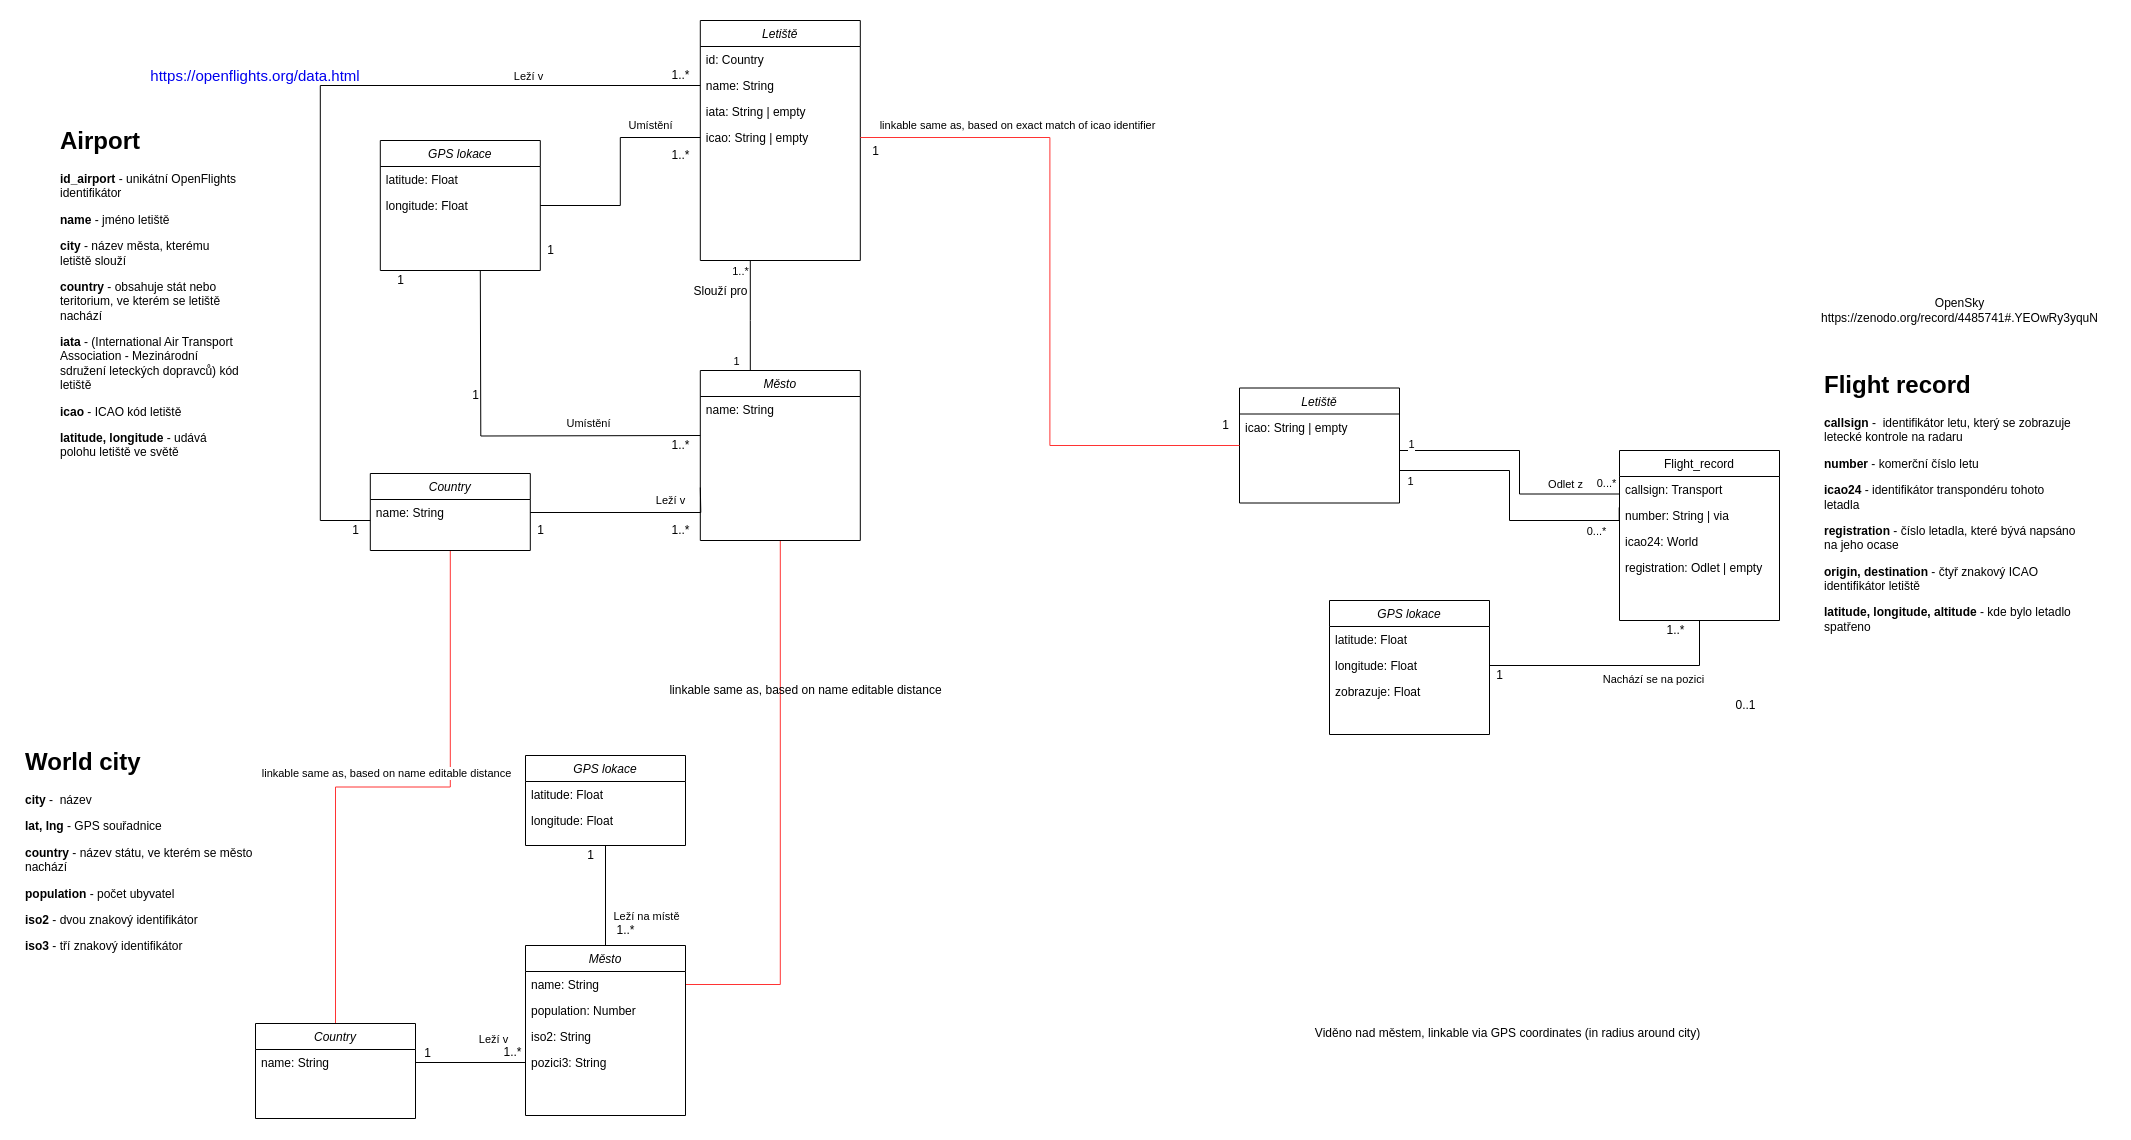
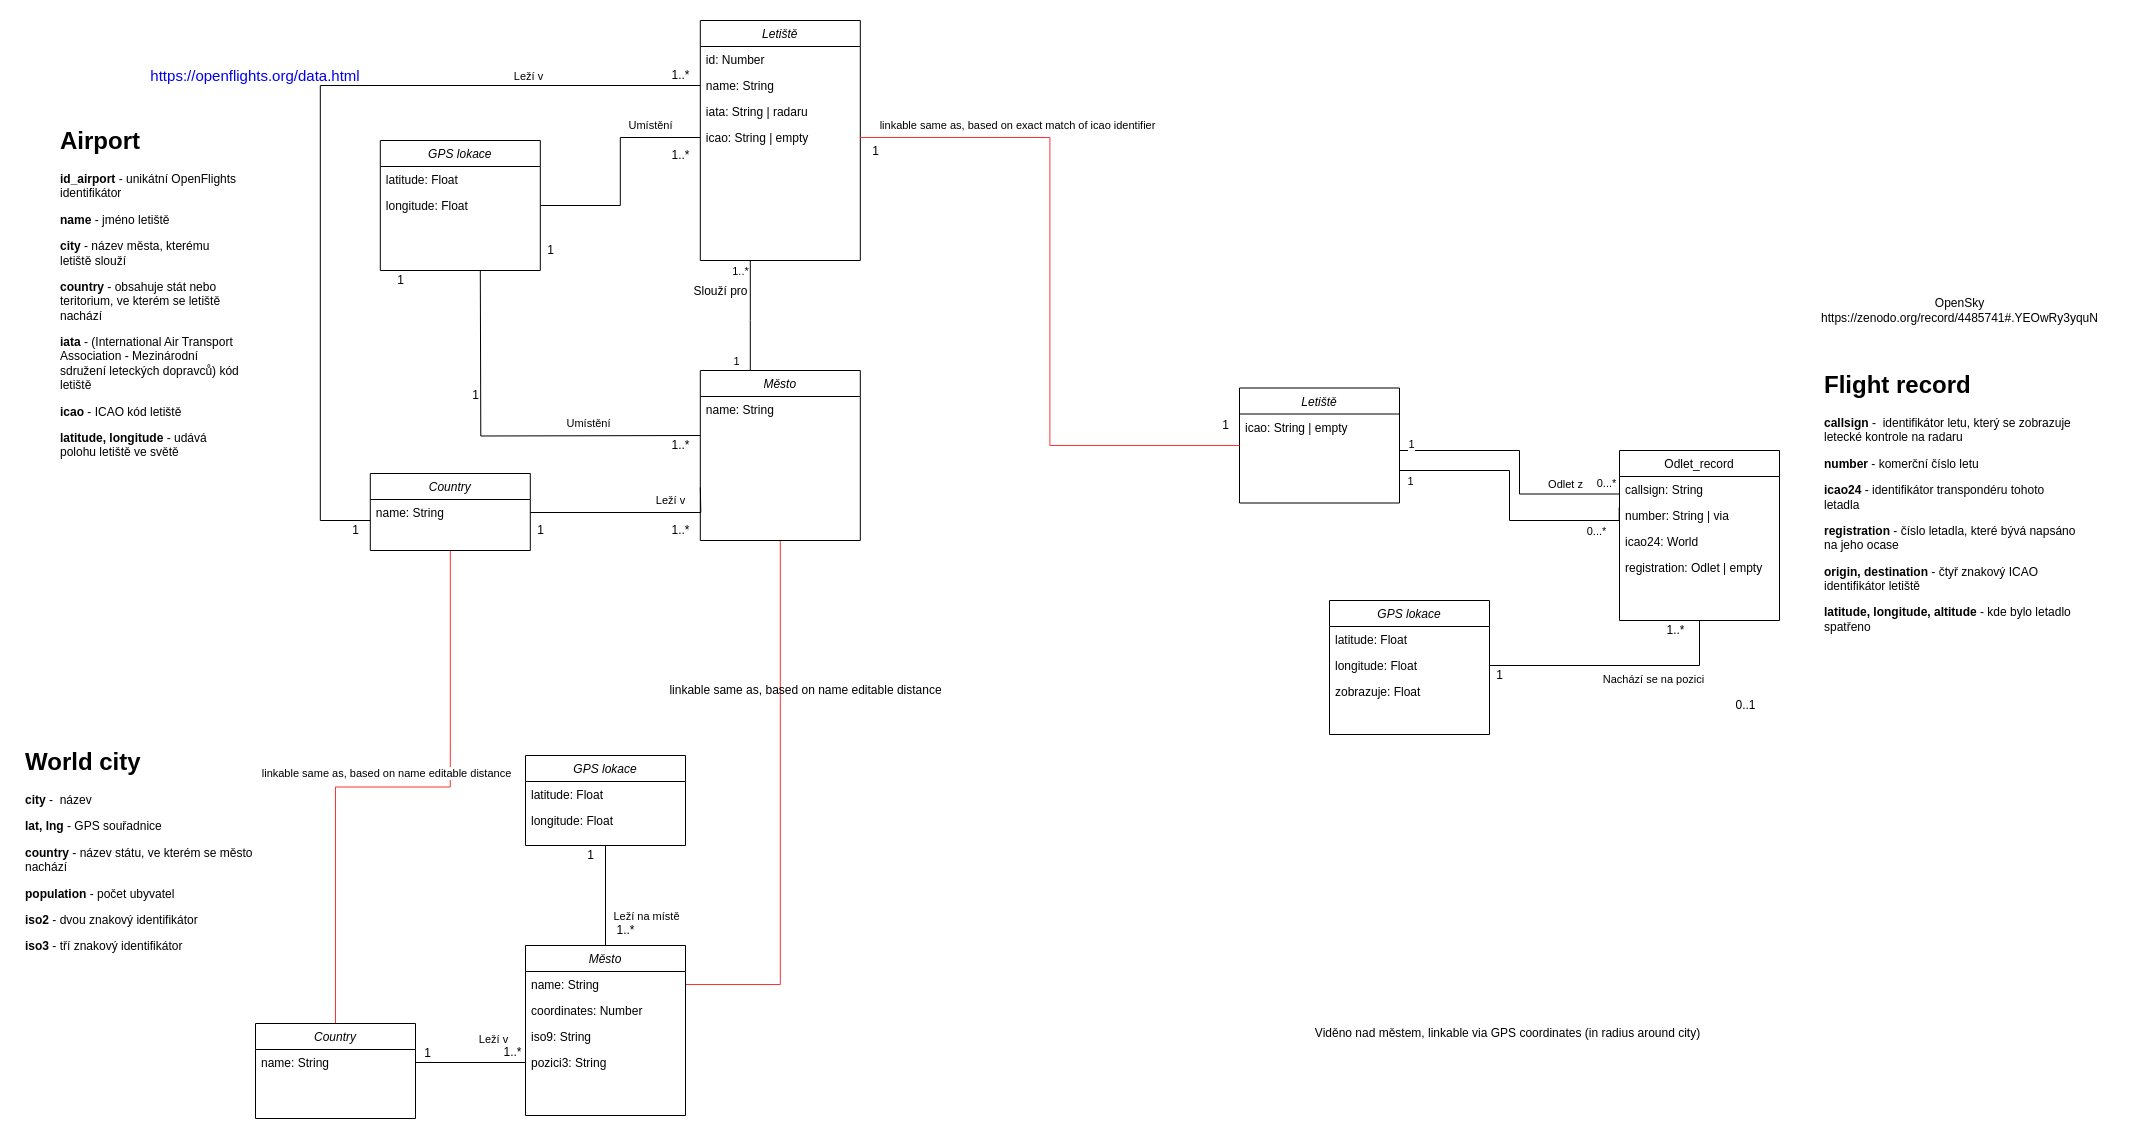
node "id: Country": label "id: Country" -> "id: Number"
node "iata: String | empty": label "iata: String | empty" -> "iata: String | radaru"
node "Flight_record": label "Flight_record" -> "Odlet_record"
node "callsign: Transport": label "callsign: Transport" -> "callsign: String"
node "population: Number": label "population: Number" -> "coordinates: Number"
node "iso2: String": label "iso2: String" -> "iso9: String"
